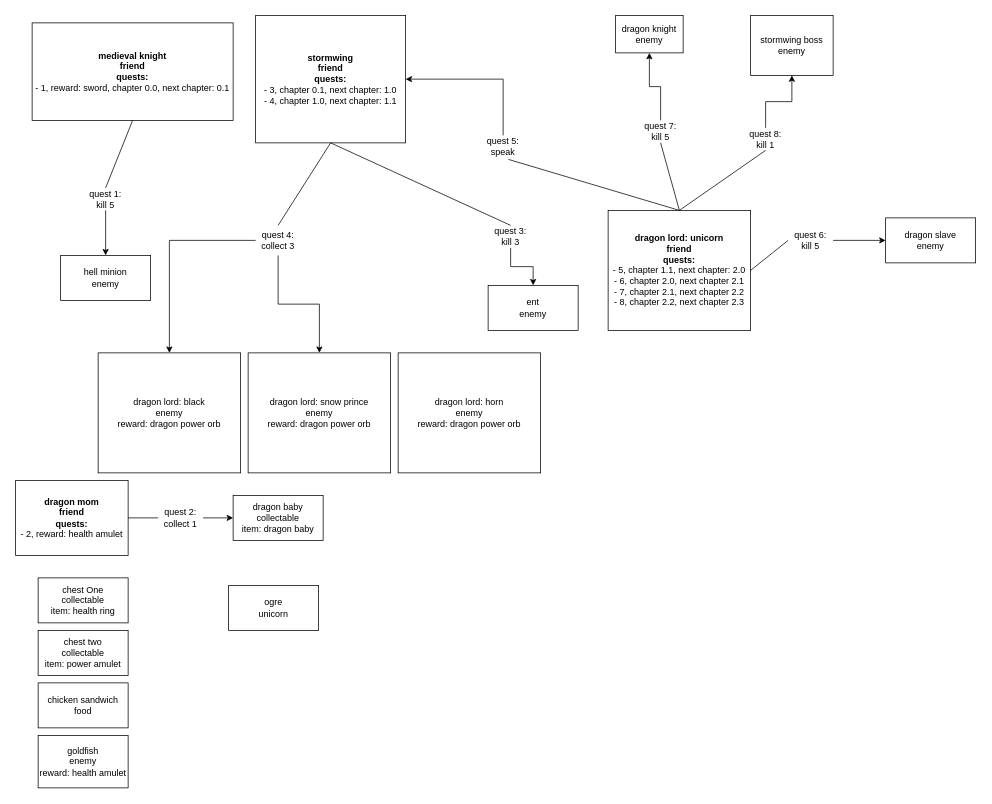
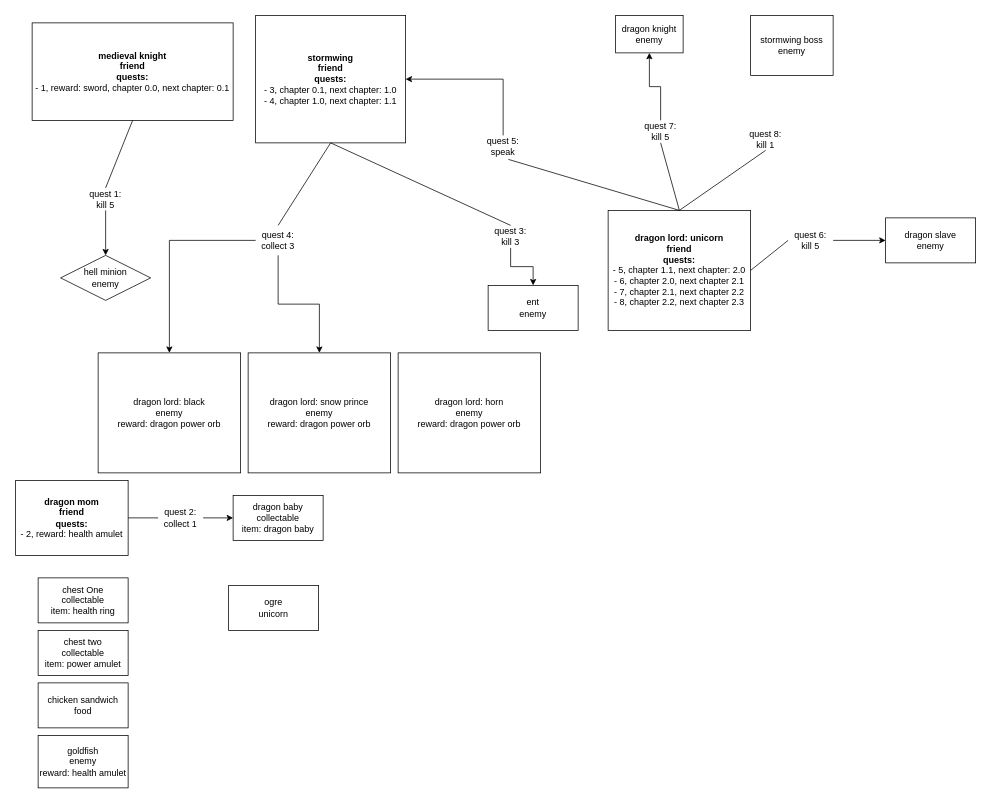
edge "quest 8: kill 1" -> "stormwing boss enemy": removed
node "hell minion enemy": shape rectangle -> diamond
